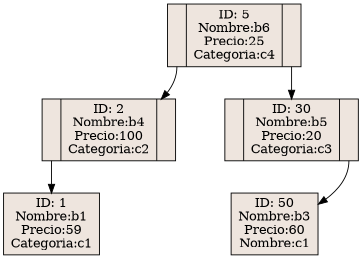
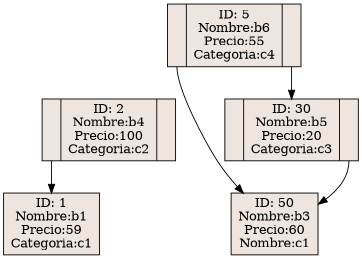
node "ID: 5": text "Precio:25" -> "Precio:55"
edge "ID: 5" -> "ID: 2": now "ID: 5" -> "ID: 50 Nombre:b3 Precio:60 Nombre:c1"
